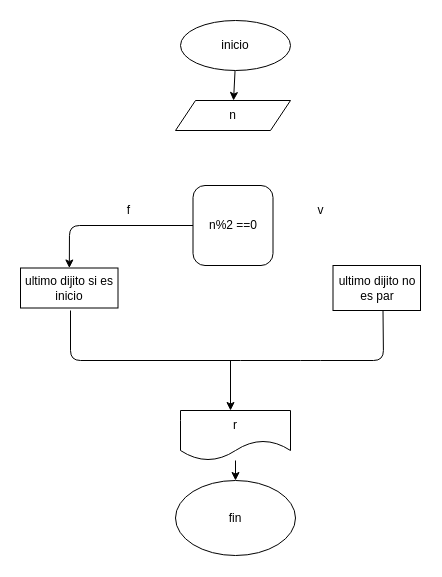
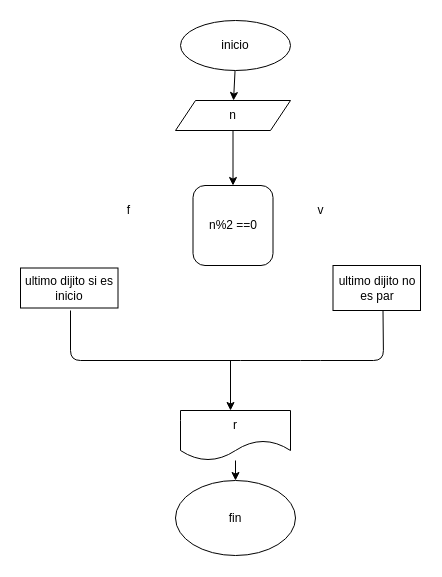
edge "n" -> "n%2 ==0": added
edge "n%2 ==0" -> "ultimo dijito si es inicio": removed
